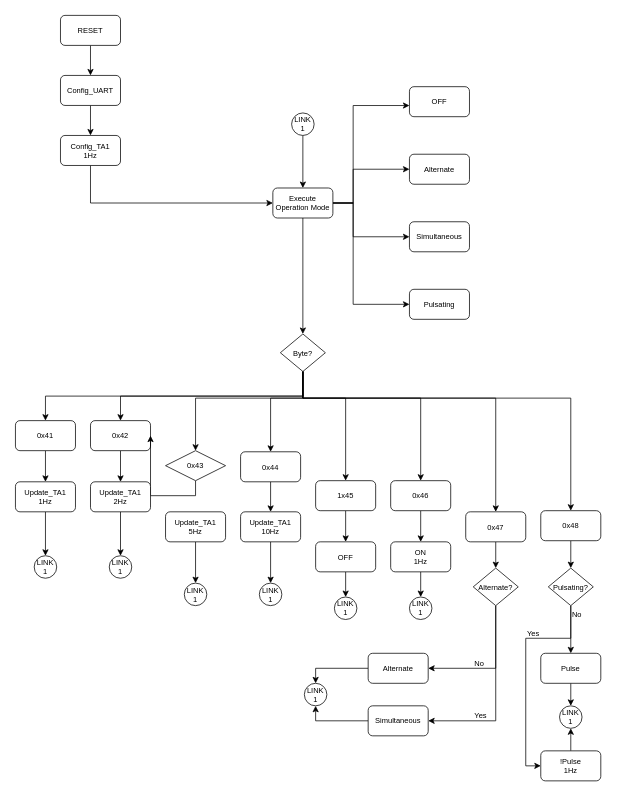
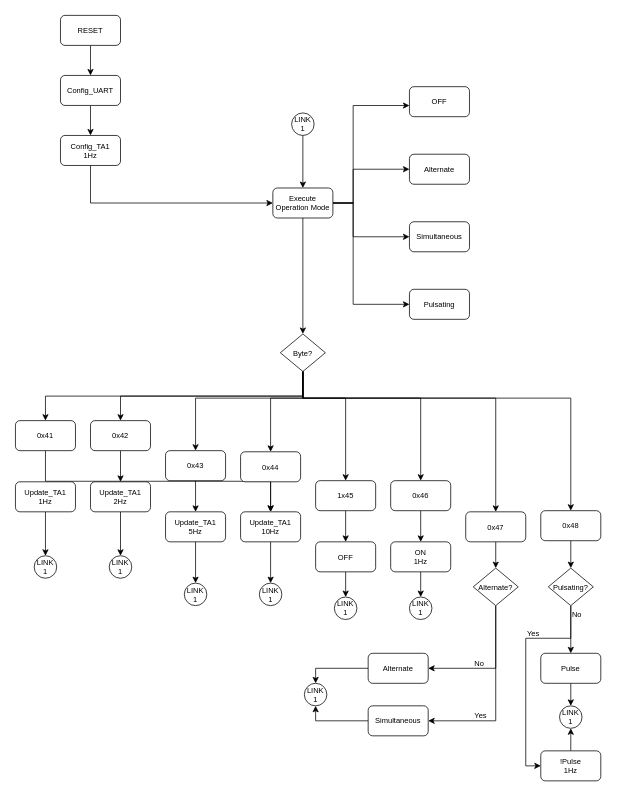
node "0x43": shape diamond -> rounded rectangle
edge "0x41" -> "Update_TA1 1Hz": now "0x41" -> "Update_TA1 10Hz"
edge "0x43" -> "0x42": now "0x43" -> "Update_TA1 5Hz"
